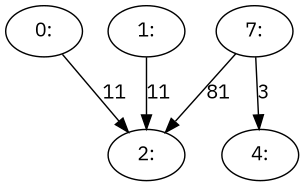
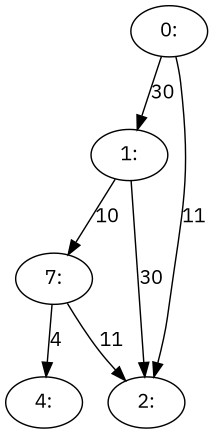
edge "0:" -> "1:": added, label "30"
edge "1:" -> "2:": label "11" -> "30"
edge "7:" -> "2:": label "81" -> "11"
edge "7:" -> "4:": label "3" -> "4"
edge "1:" -> "7:": added, label "10"
